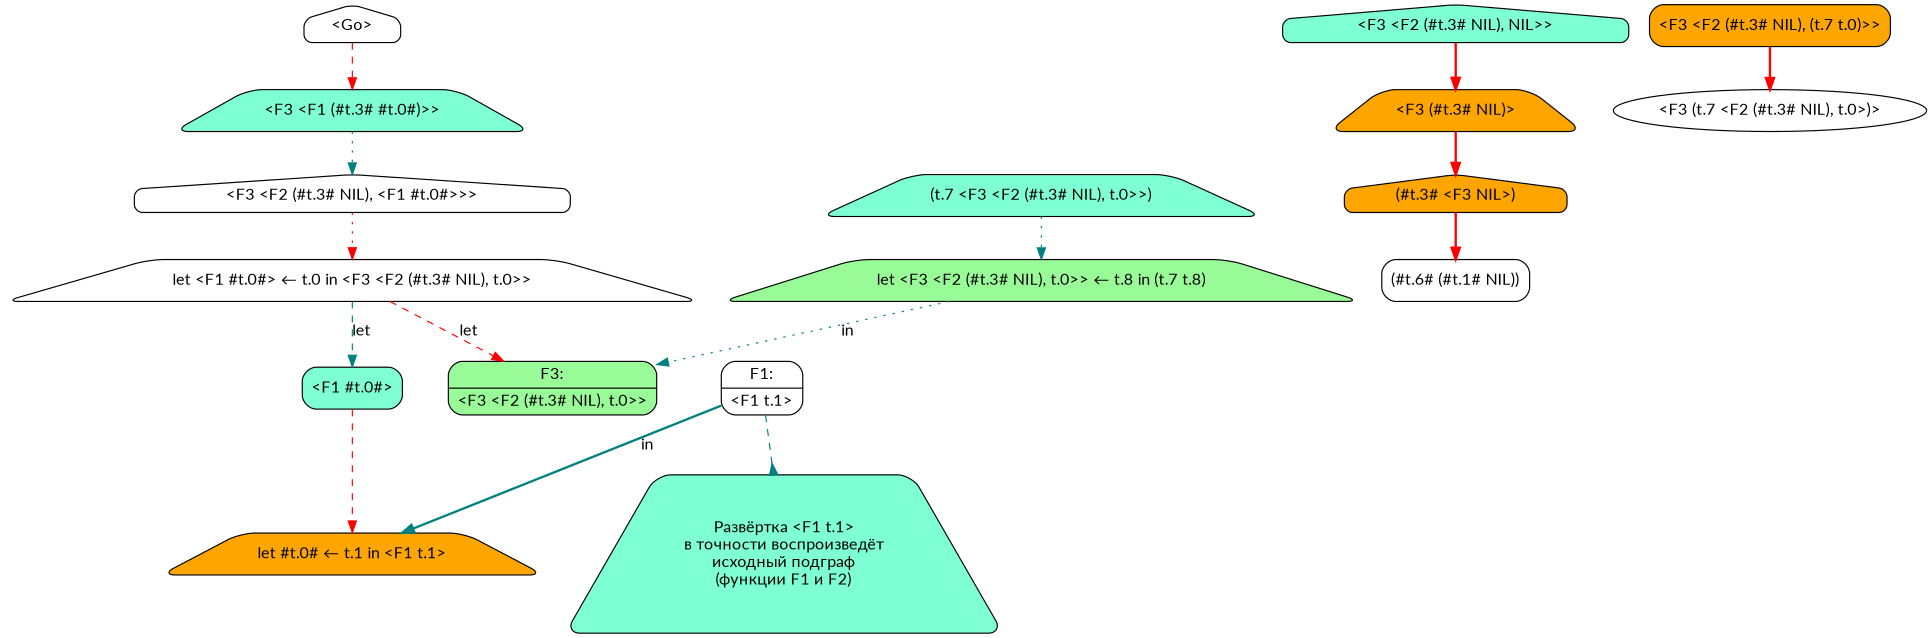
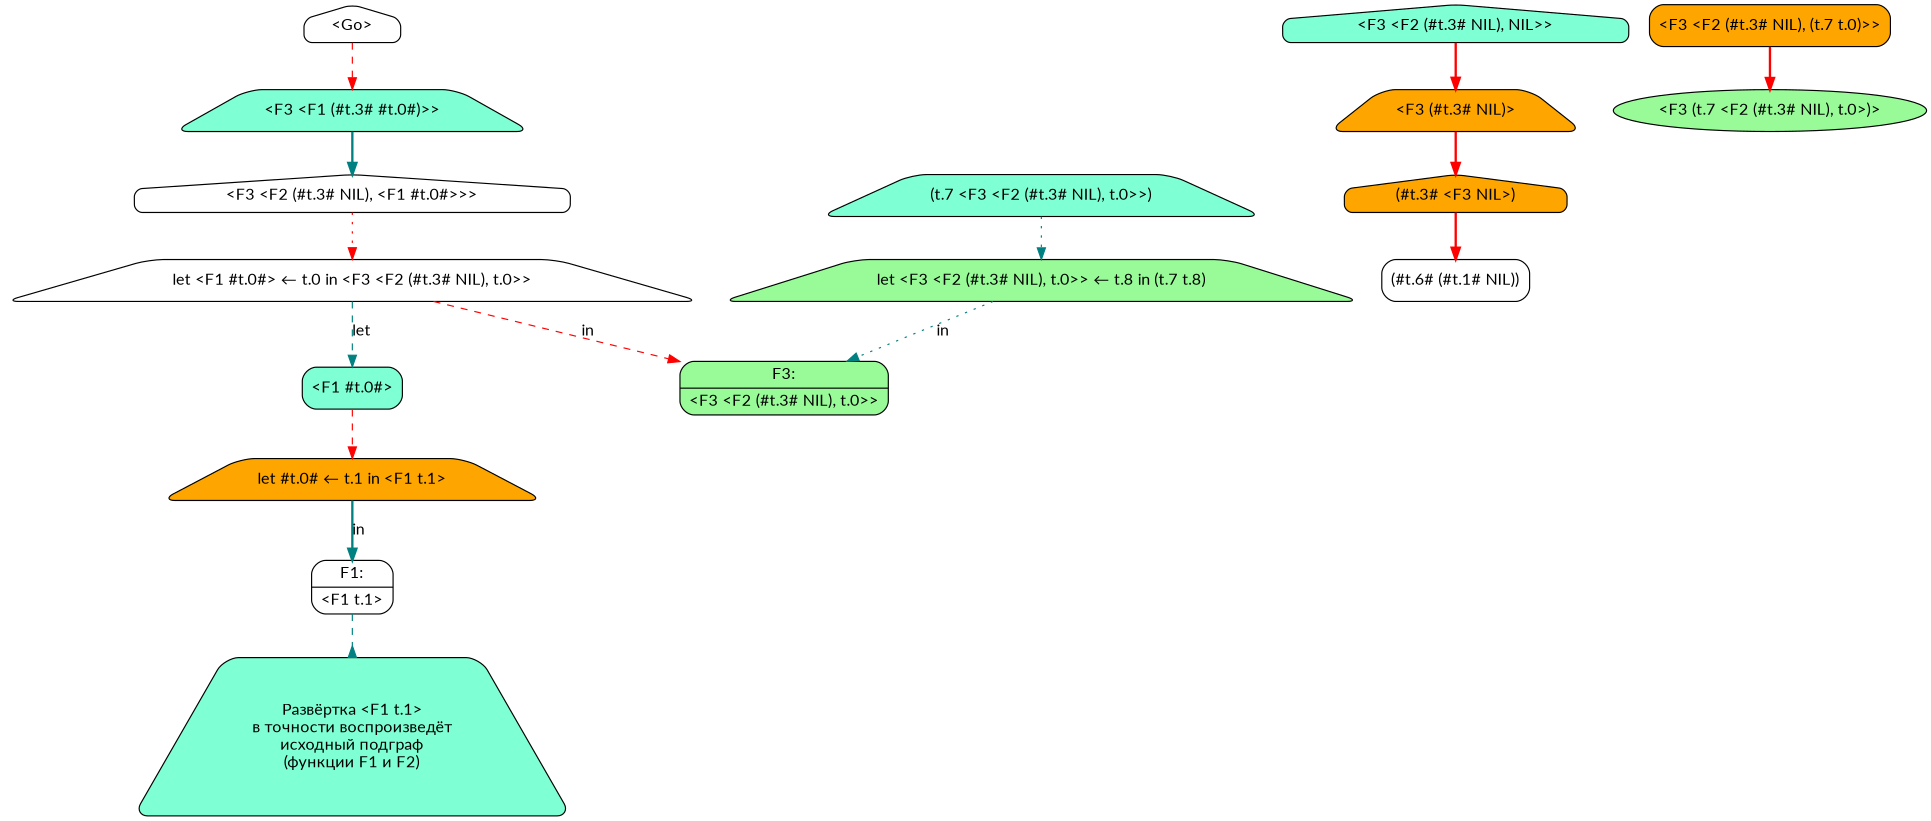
node "<F3 (t.7 <F2 (#t.3# NIL), t.0>)>": fillcolor white -> palegreen
edge "<F3 <F1 (#t.3# #t.0#)>>" -> "<F3 <F2 (#t.3# NIL), <F1 #t.0#>>>": style dotted -> bold
edge "let <F1 #t.0#> ← t.0 in <F3 <F2 (#t.3# NIL), t.0>>" -> "F3:": label "let" -> "in"
edge "F1:" -> "let #t.0# ← t.1 in <F1 t.1>": reversed
